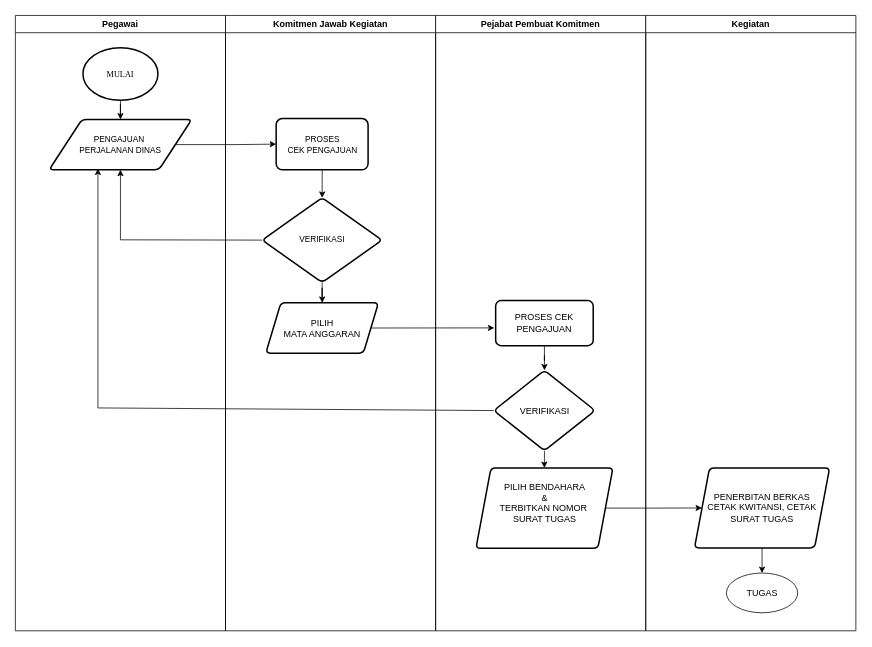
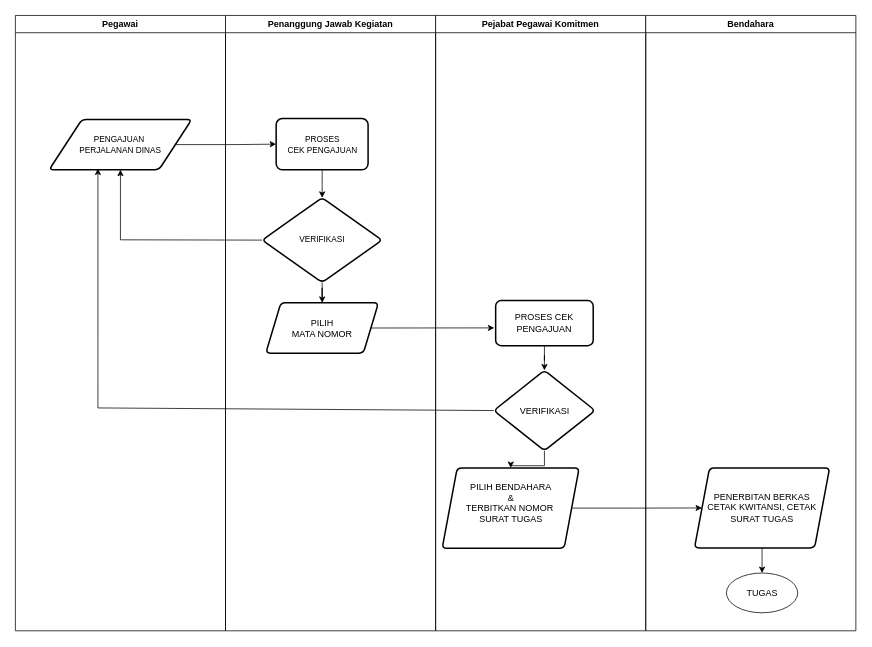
node "Komitmen Jawab Kegiatan": label "Komitmen Jawab Kegiatan" -> "Penanggung Jawab Kegiatan"
node "Pejabat Pembuat Komitmen": label "Pejabat Pembuat Komitmen" -> "Pejabat Pegawai Komitmen"
node "Kegiatan": label "Kegiatan" -> "Bendahara"
node "MULAI": removed
edge "MULAI" -> "PENGAJUAN PERJALANAN DINAS": removed
node "PILIH MATA ANGGARAN": label "PILIH MATA ANGGARAN" -> "PILIH MATA NOMOR"
node "PILIH BENDAHARA&TERBITKAN NOMOR SURAT TUGAS": moved (544, 508) -> (510, 508)
